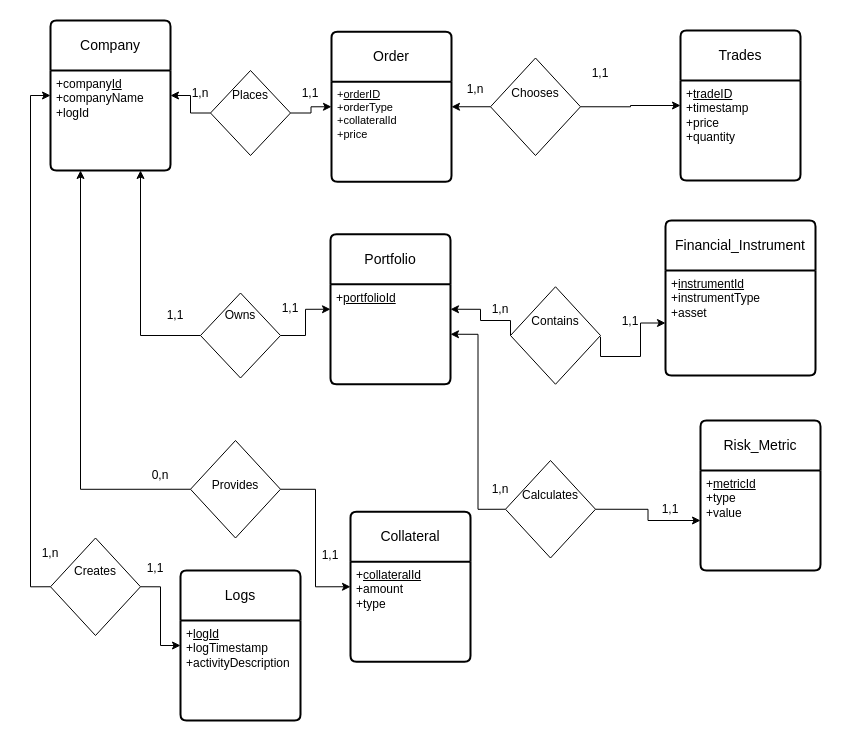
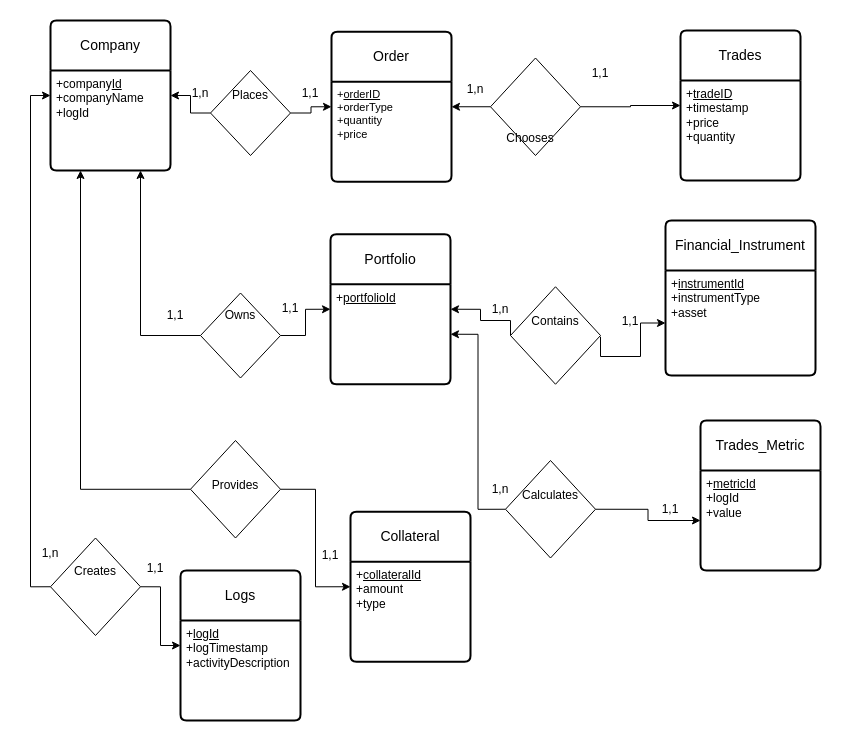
node "Chooses": moved (536, 93) -> (531, 138)
node "+orderID +orderType +collateralId +price": label "+orderID +orderType +collateralId +price" -> "+orderID +orderType +quantity +price"
node "Risk_Metric": label "Risk_Metric" -> "Trades_Metric"
node "0,n": removed
node "+metricId +type +value": label "+metricId +type +value" -> "+metricId +logId +value"
